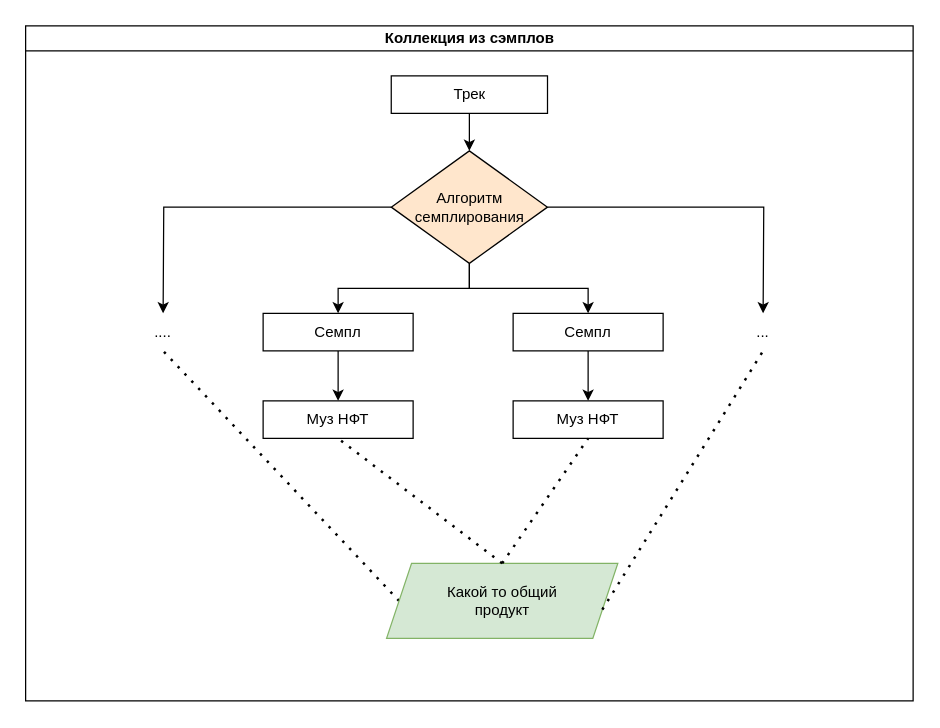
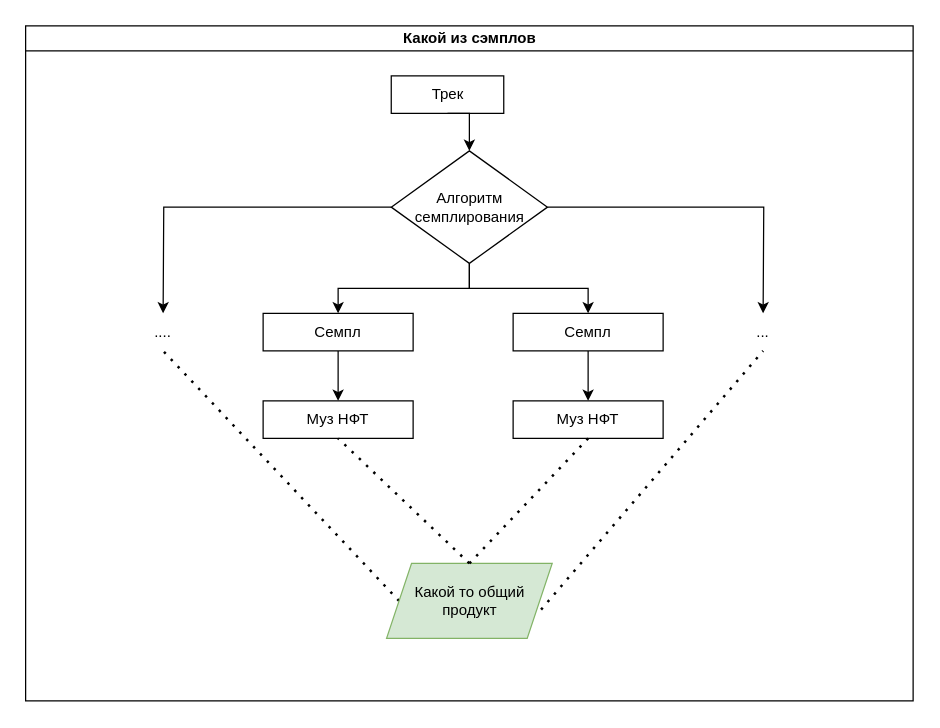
node "Коллекция из сэмплов": label "Коллекция из сэмплов" -> "Какой из сэмплов"
node "Трек": size 156x38 -> 113x38
node "Алгоритм семплирования": fillcolor #ffe6cc -> #ffffff
node "Какой то общий продукт": size 231x75 -> 166x75
